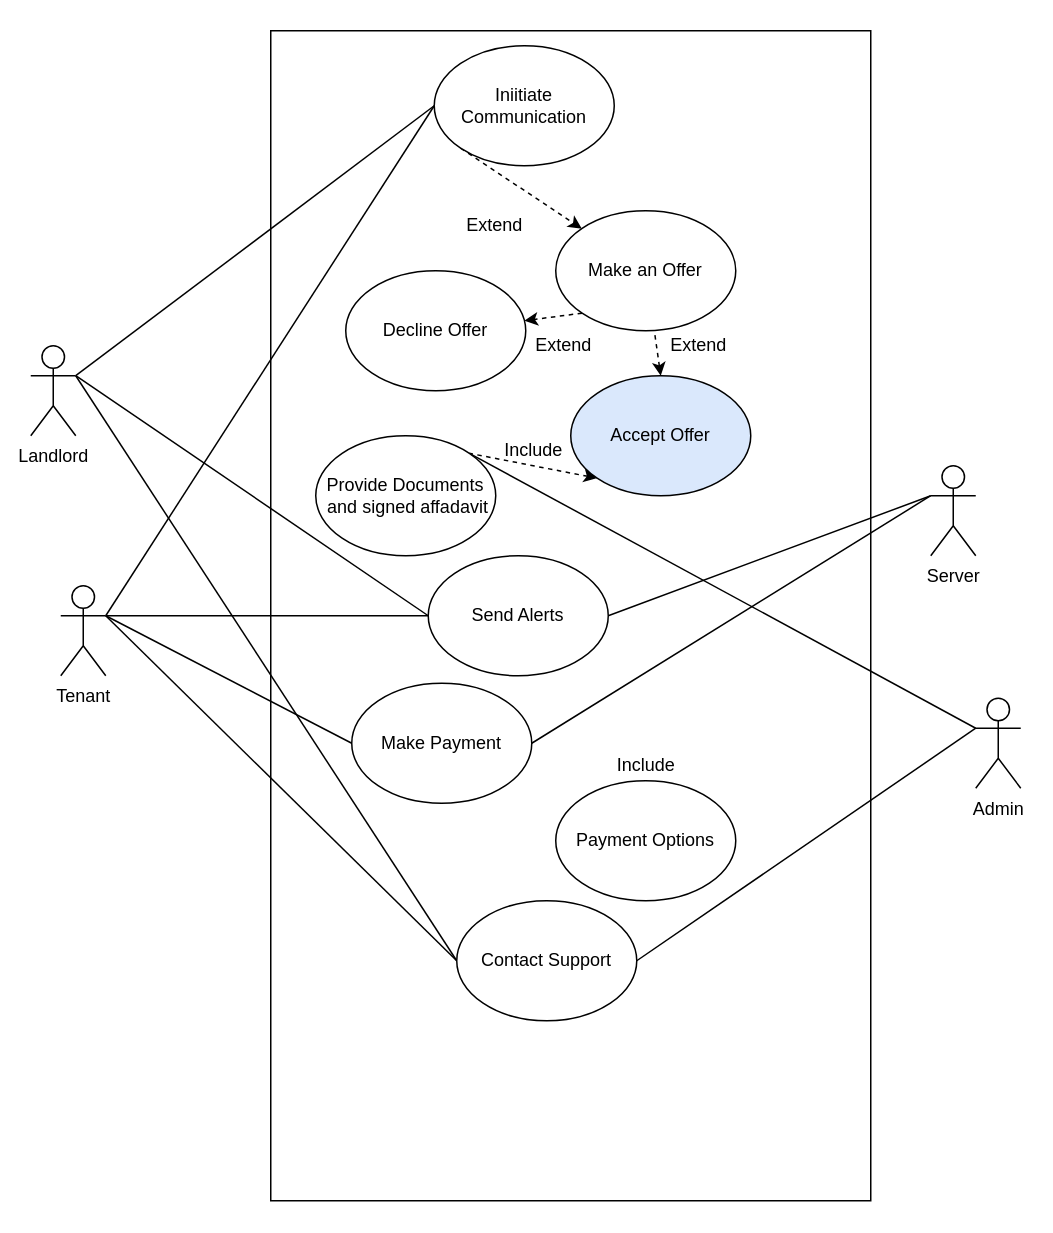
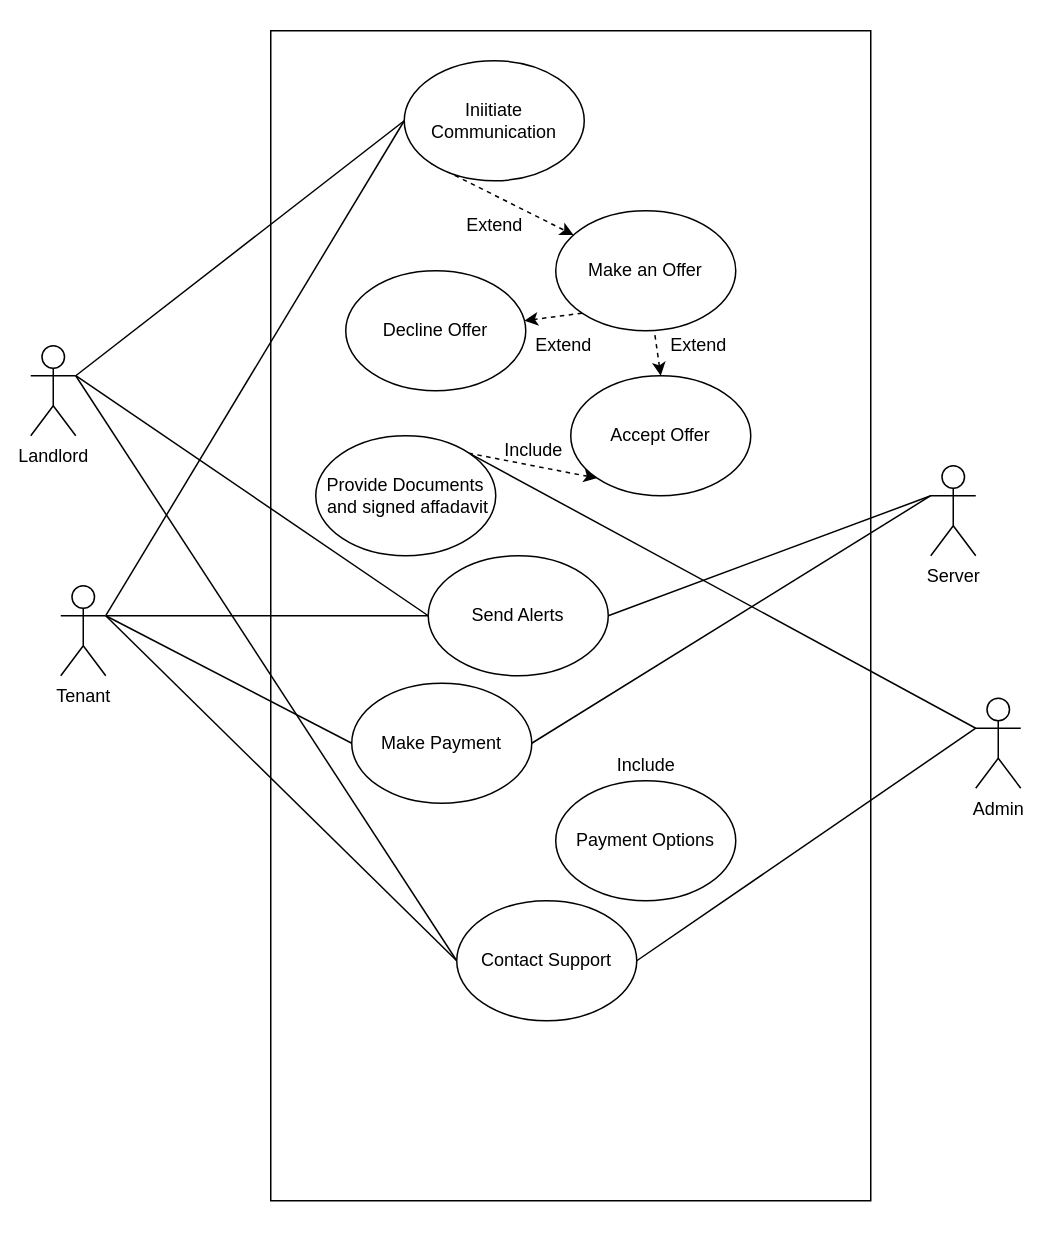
node "Iniitiate Communication": moved (524, 106) -> (494, 121)
node "Accept Offer": fillcolor #dae8fc -> #ffffff
